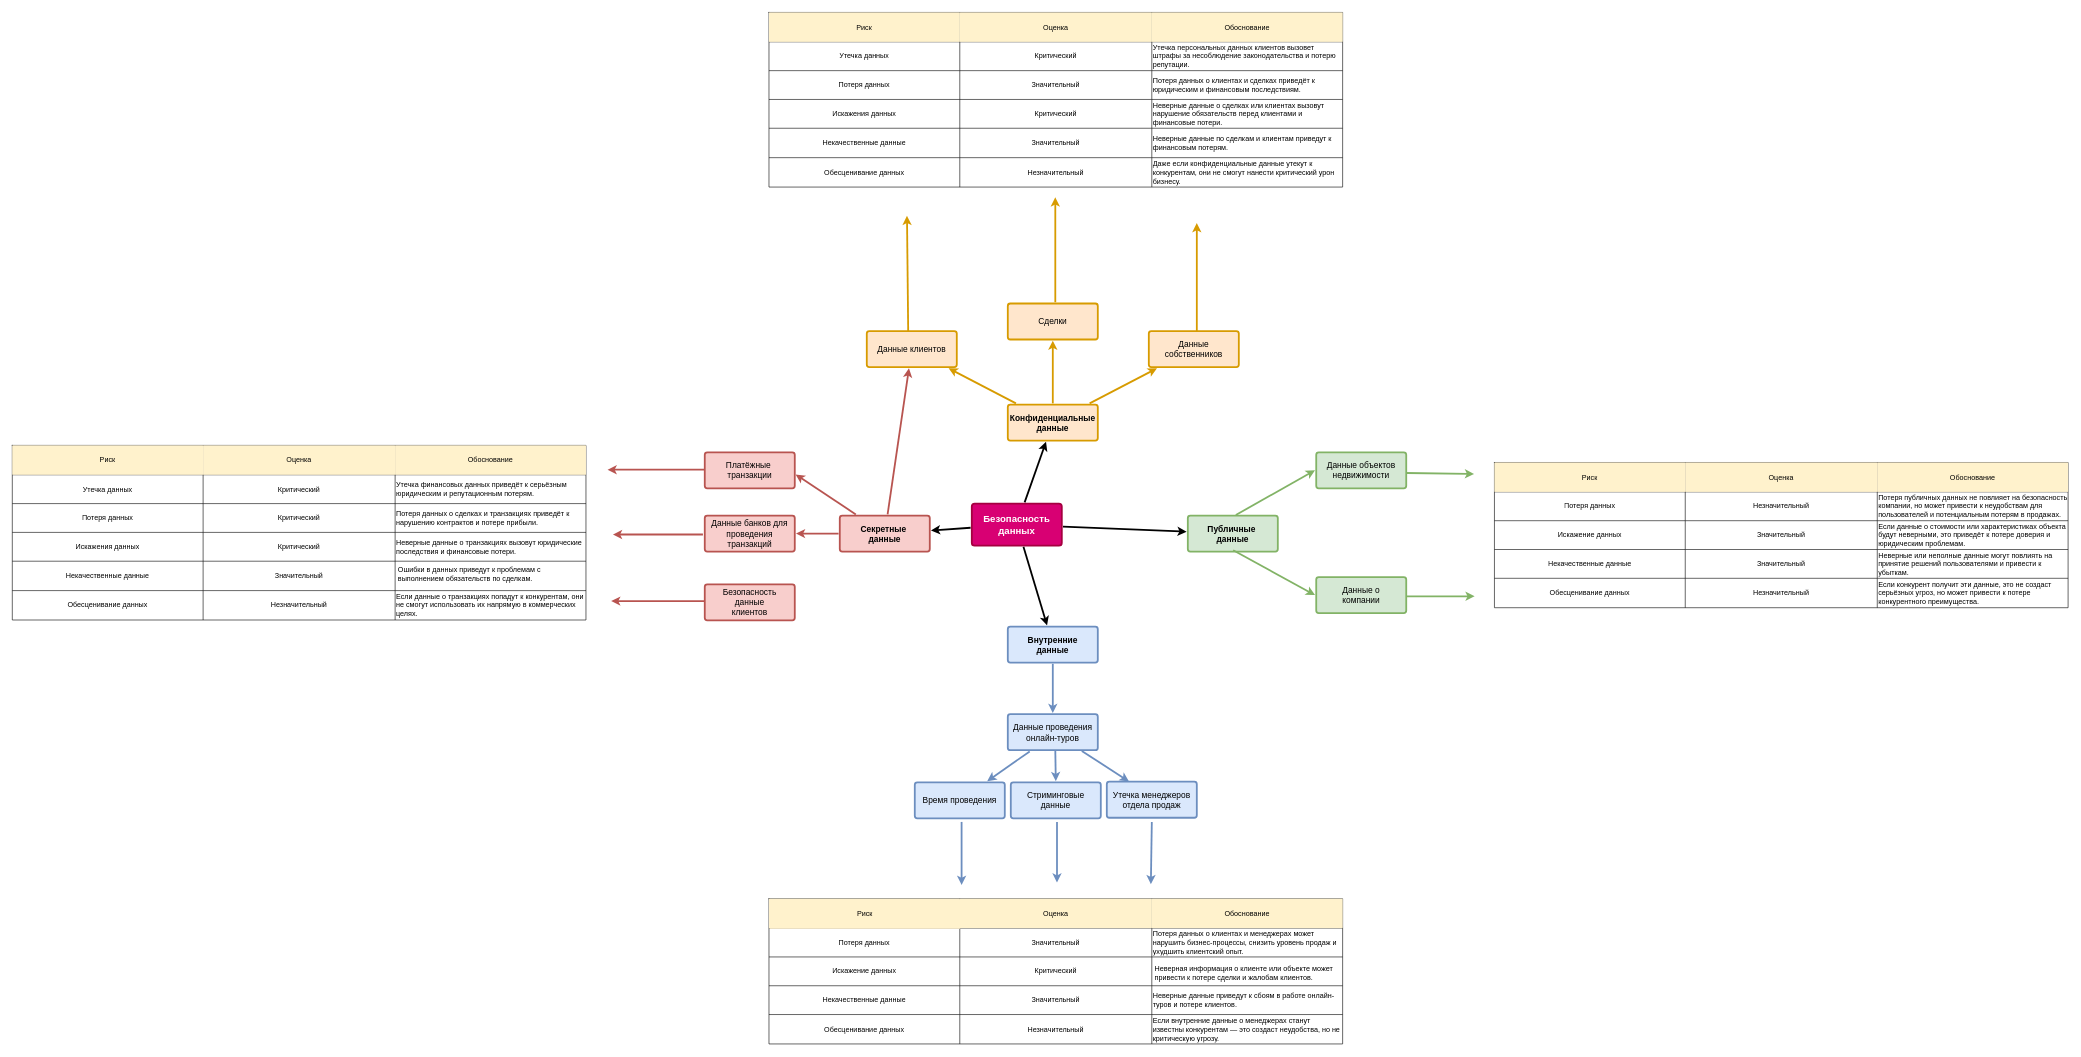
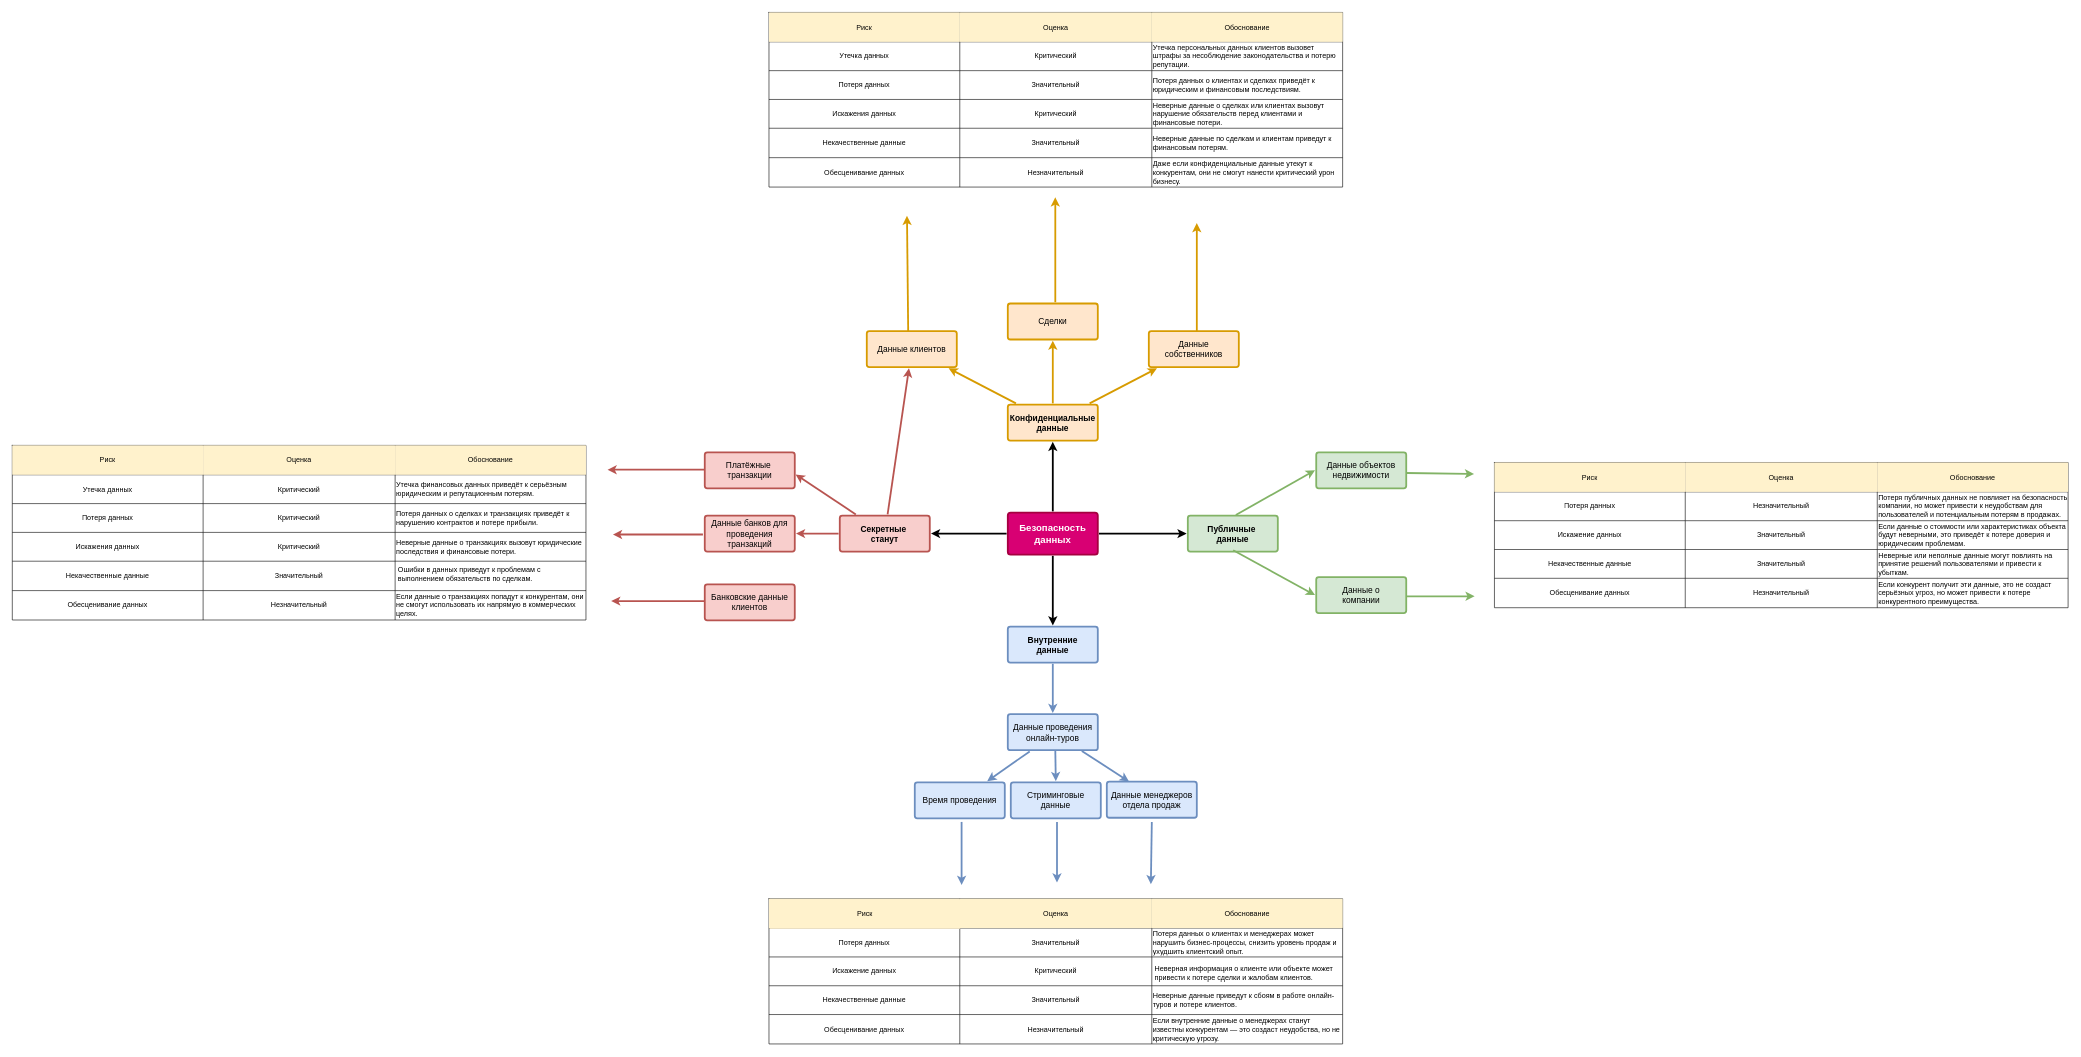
node "Безопасность данных": moved (1017, 524) -> (1053, 533)
node "Секретные данные": label "Секретные данные" -> "Секретные станут"
node "Безопасность данные клиентов": label "Безопасность данные клиентов" -> "Банковские данные клиентов"
node "Утечка менеджеров отдела продаж": label "Утечка менеджеров отдела продаж" -> "Данные менеджеров отдела продаж"
